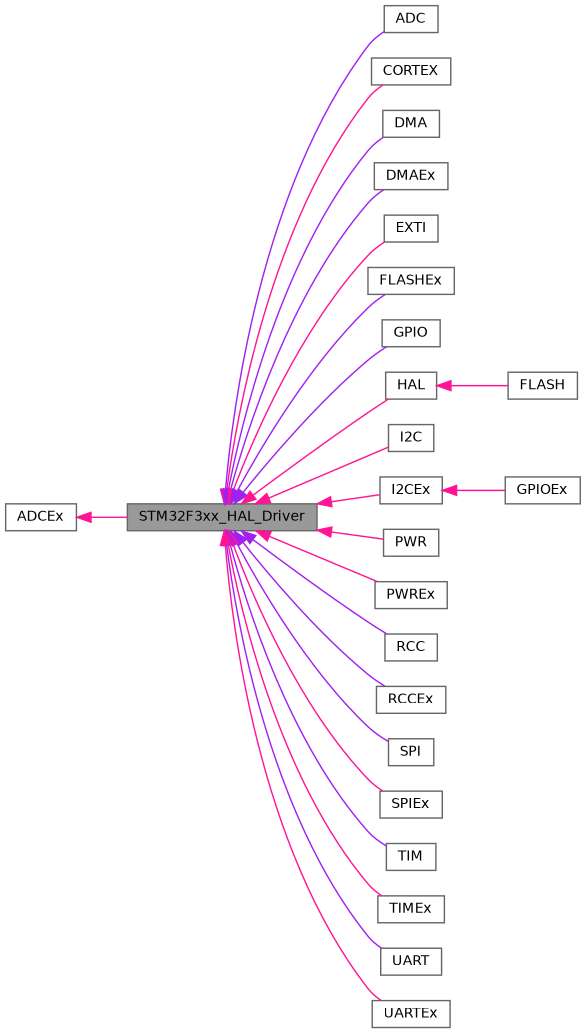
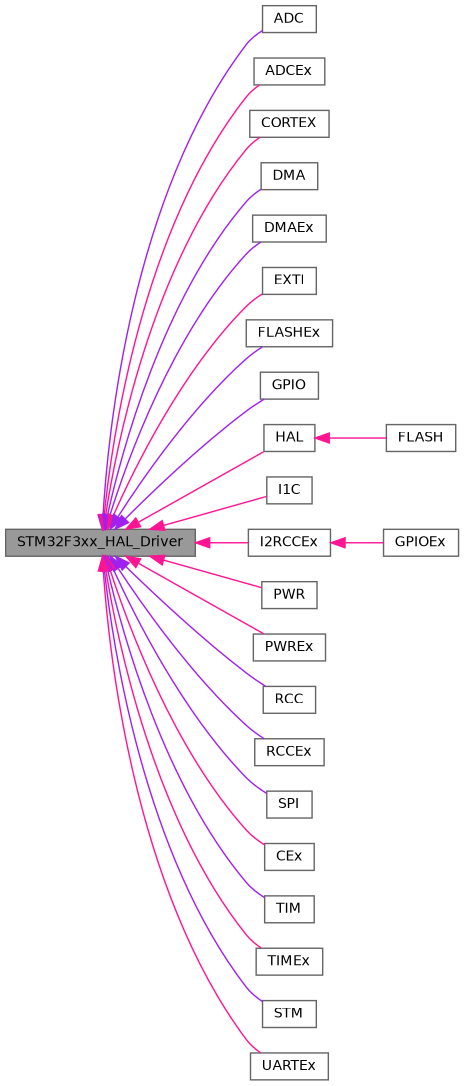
node "I2C": label "I2C" -> "I1C"
node "I2CEx": label "I2CEx" -> "I2RCCEx"
edge "STM32F3xx_HAL_Driver" -> "ADCEx": reversed
node "SPIEx": label "SPIEx" -> "CEx"
node "UART": label "UART" -> "STM"
